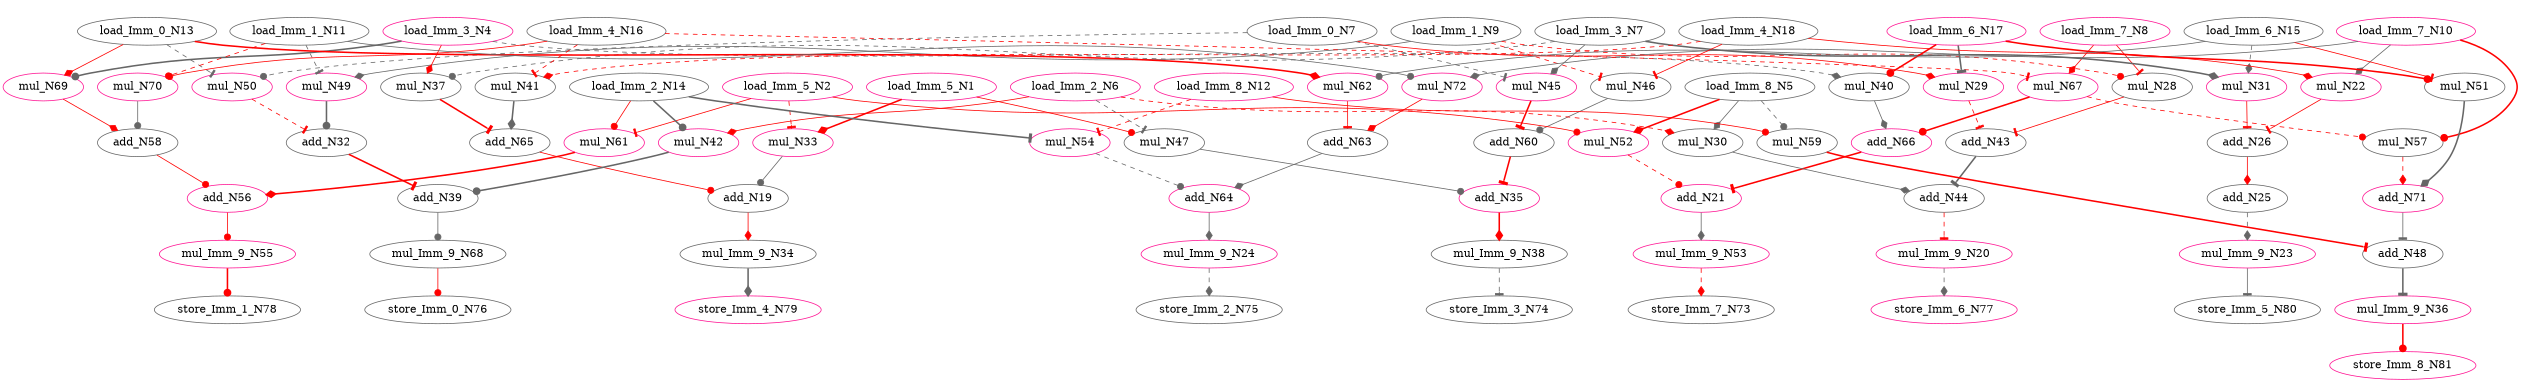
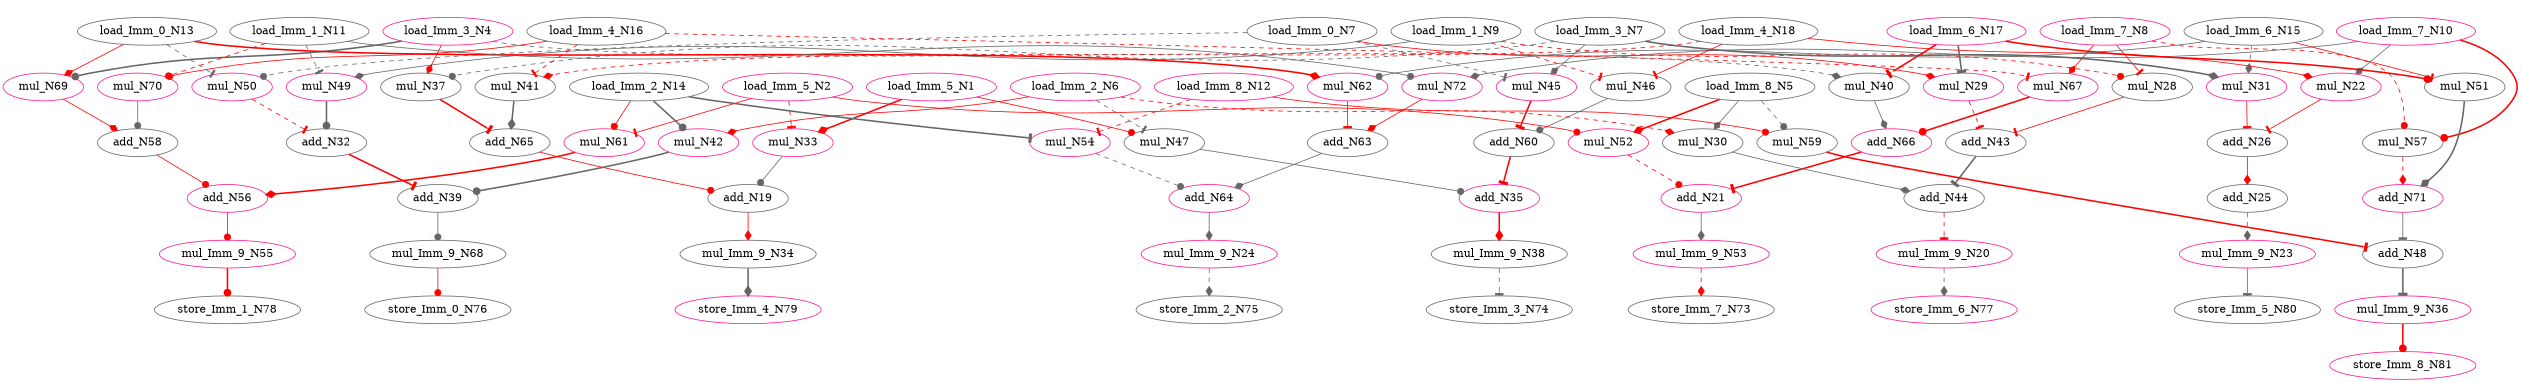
edge "load_Imm_6_N17" -> "mul_N40": arrowhead dot -> tee
edge "mul_N67" -> "mul_N57": now "load_Imm_7_N8" -> "mul_N57"
